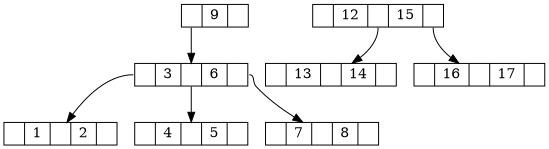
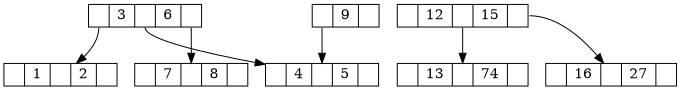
edge "9" -> "3": now "9" -> "4"
node "13": text "14" -> "74"
node "16": text "17" -> "27"
